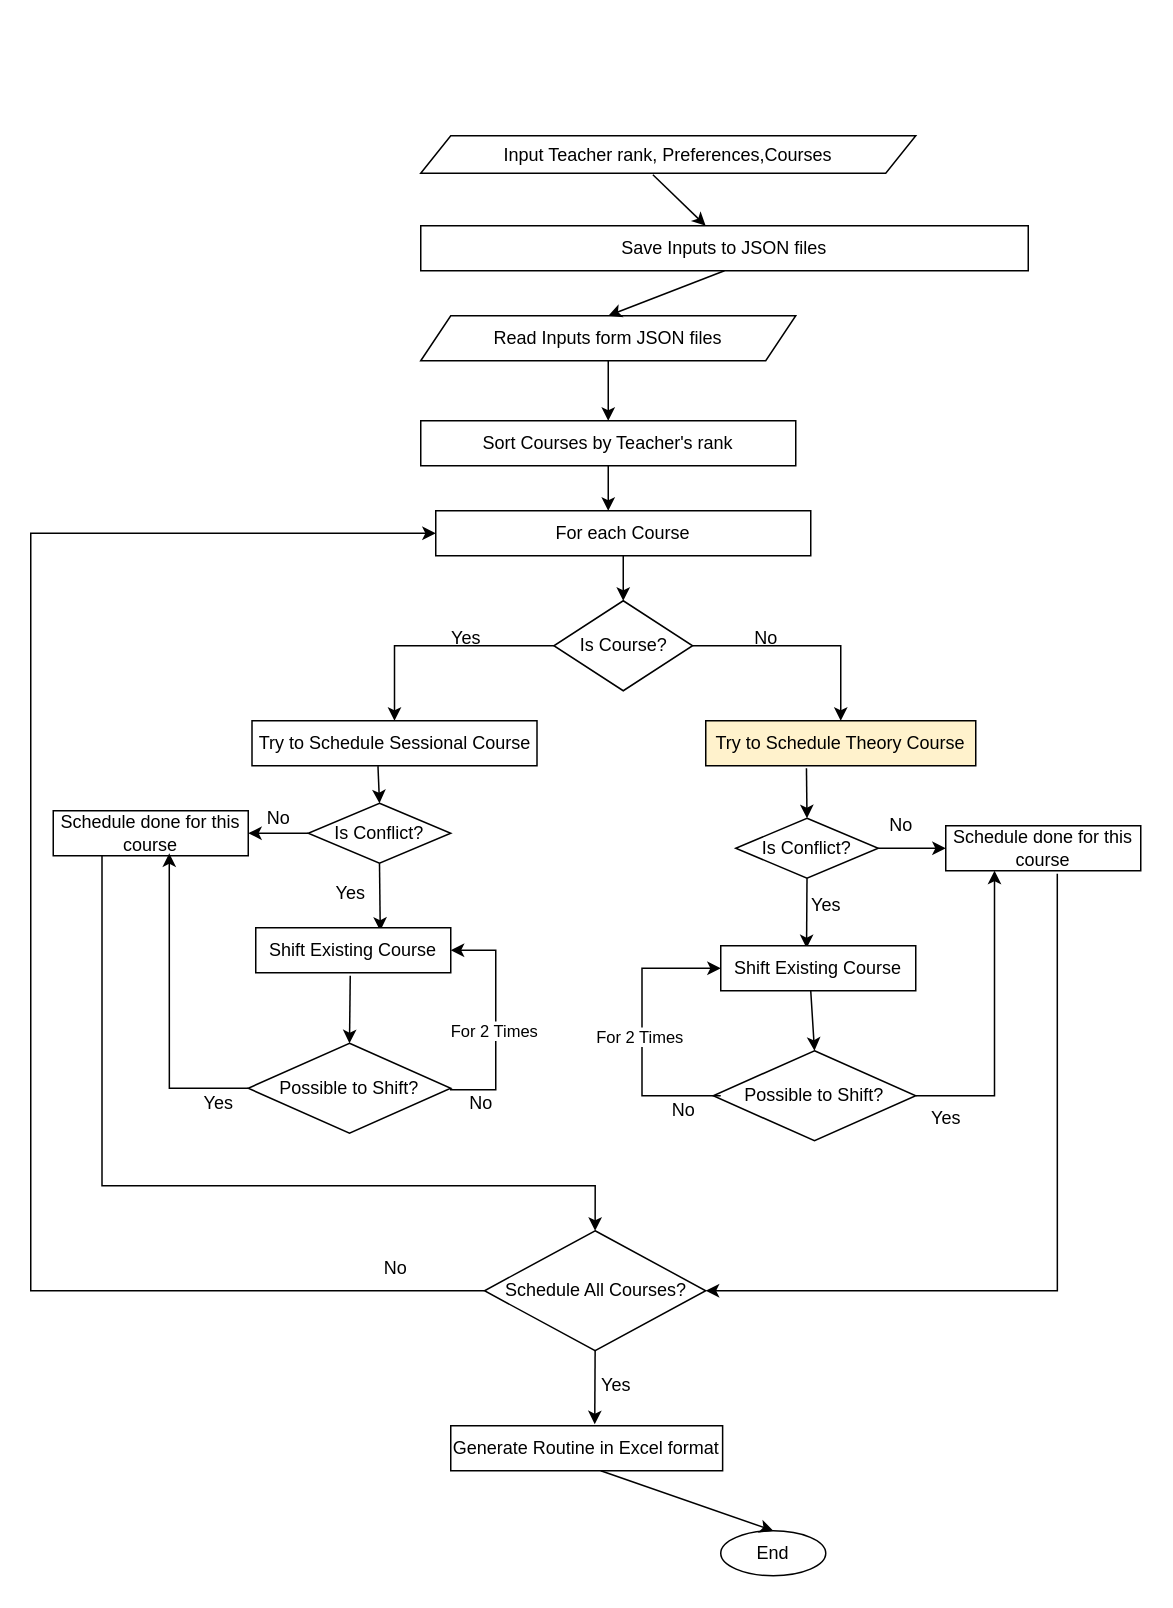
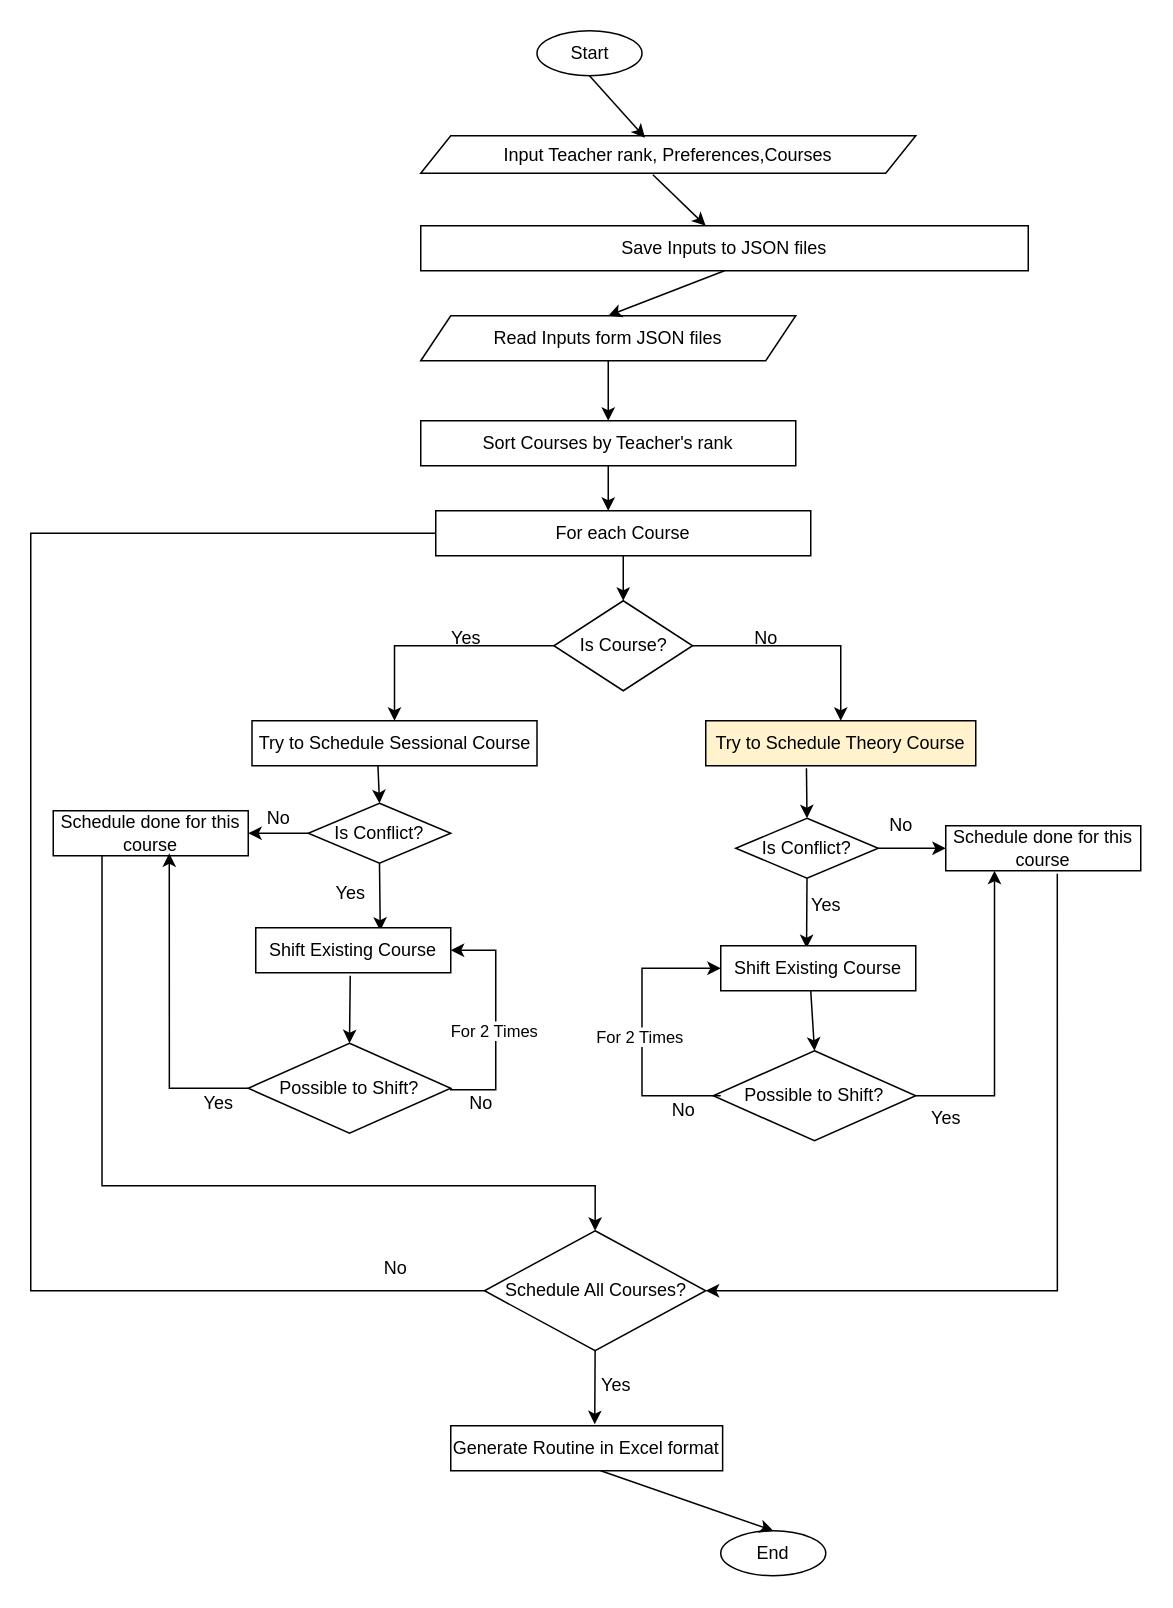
node "Start": added
edge "Start" -> "Input Teacher rank, Preferences,Courses": added
edge "Schedule All Courses?" -> "For each Course": arrowhead classic -> none
